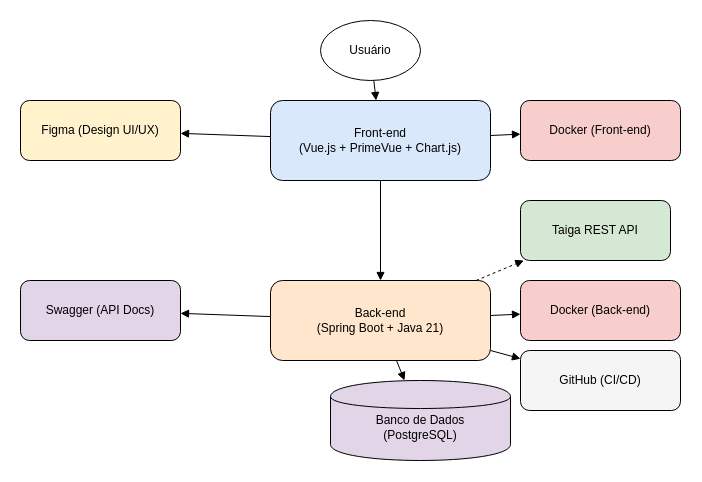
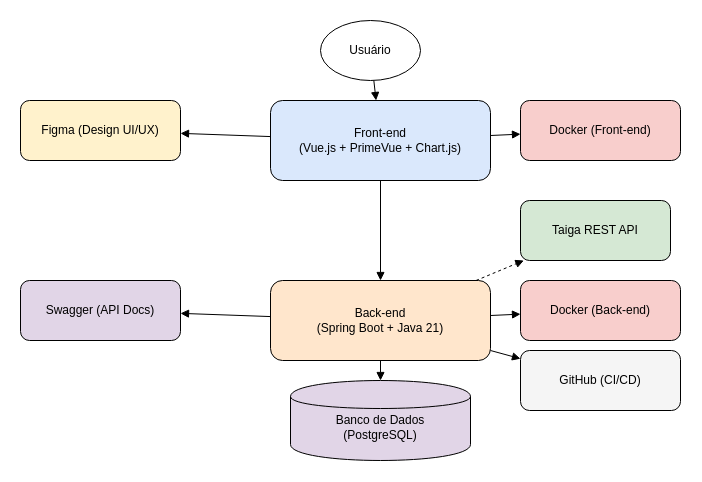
node "Banco de Dados (PostgreSQL)": moved (421, 421) -> (381, 421)
